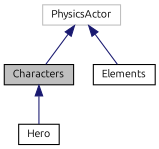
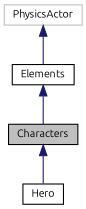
edge "Characters" -> "PhysicsActor": now "Characters" -> "Elements"
